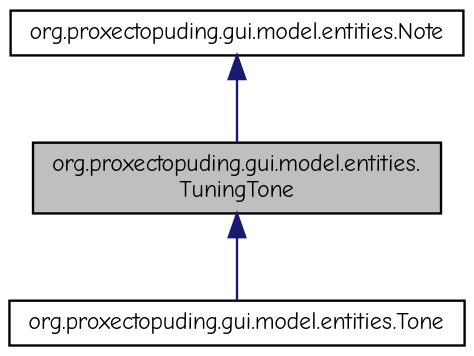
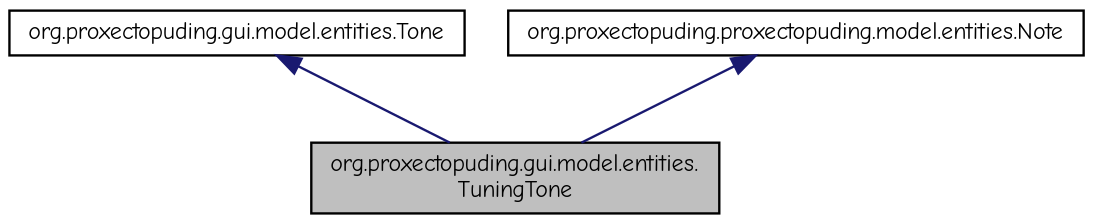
node "org.proxectopuding.gui.model.entities.Note": label "org.proxectopuding.gui.model.entities.Note" -> "org.proxectopuding.proxectopuding.model.entities.Note"
edge "org.proxectopuding.gui.model.entities.Tone" -> "org.proxectopuding.gui.model.entities. TuningTone": reversed
